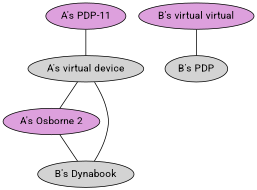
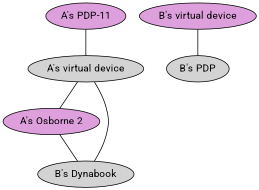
node "B's virtual virtual": label "B's virtual virtual" -> "B's virtual device"
